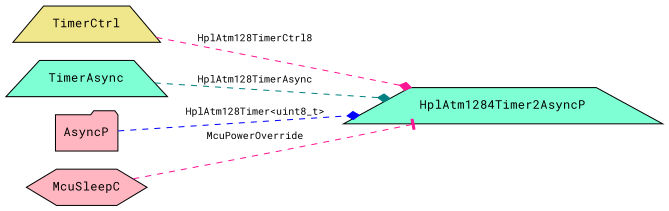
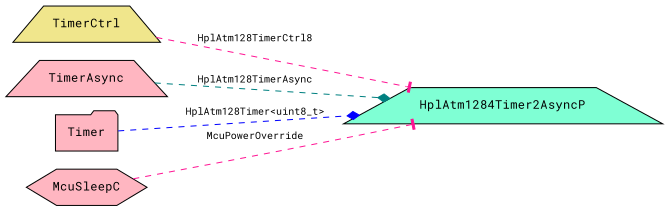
edge "TimerCtrl" -> "HplAtm1284Timer2AsyncP": arrowhead diamond -> tee
node "TimerAsync": fillcolor aquamarine -> lightpink
node "AsyncP": label "AsyncP" -> "Timer"
